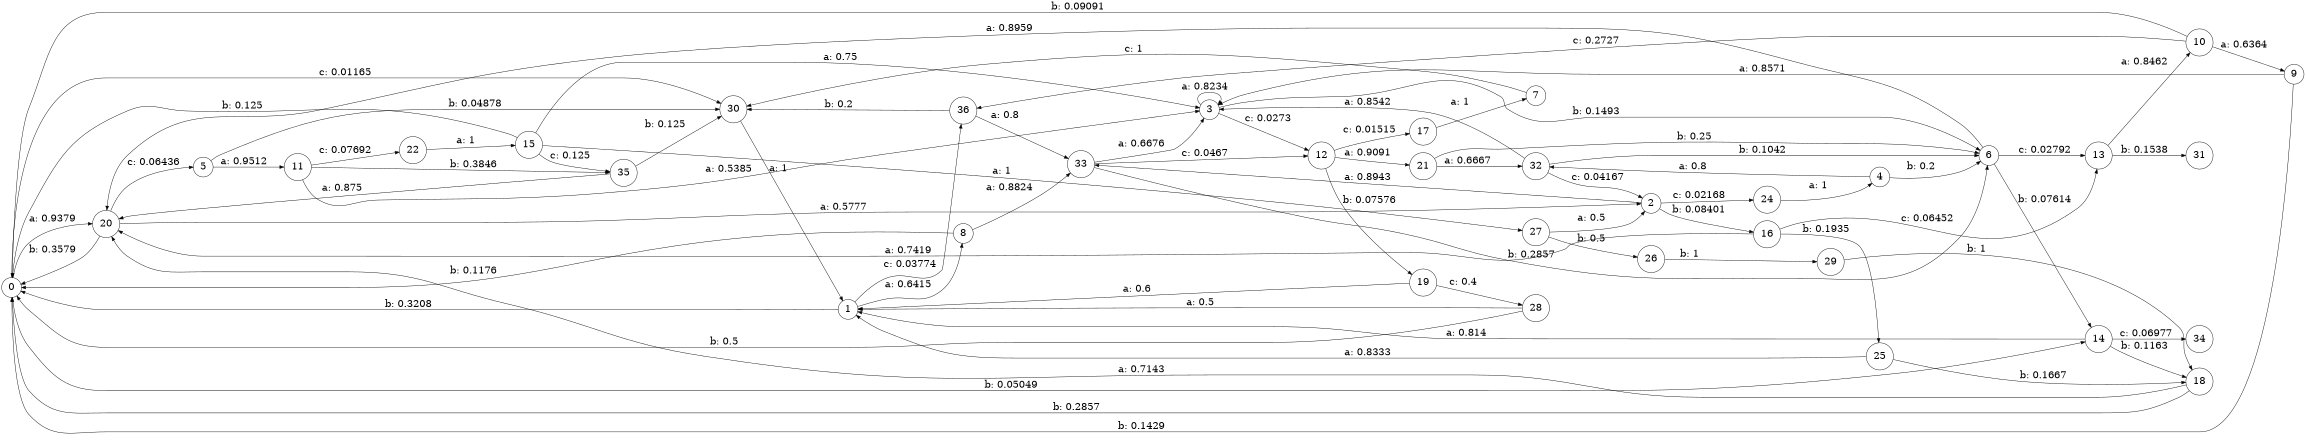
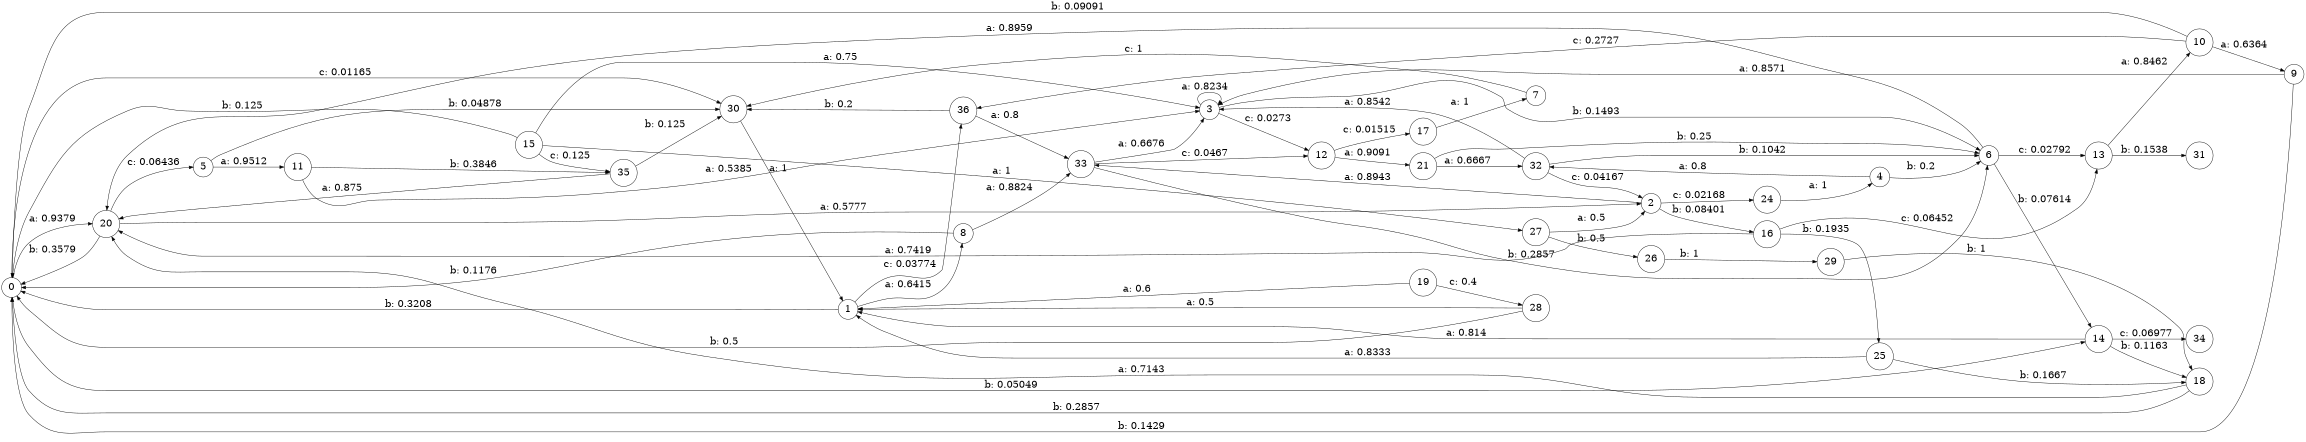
node "22": removed
edge "12" -> "19": removed, label "b: 0.07576"
